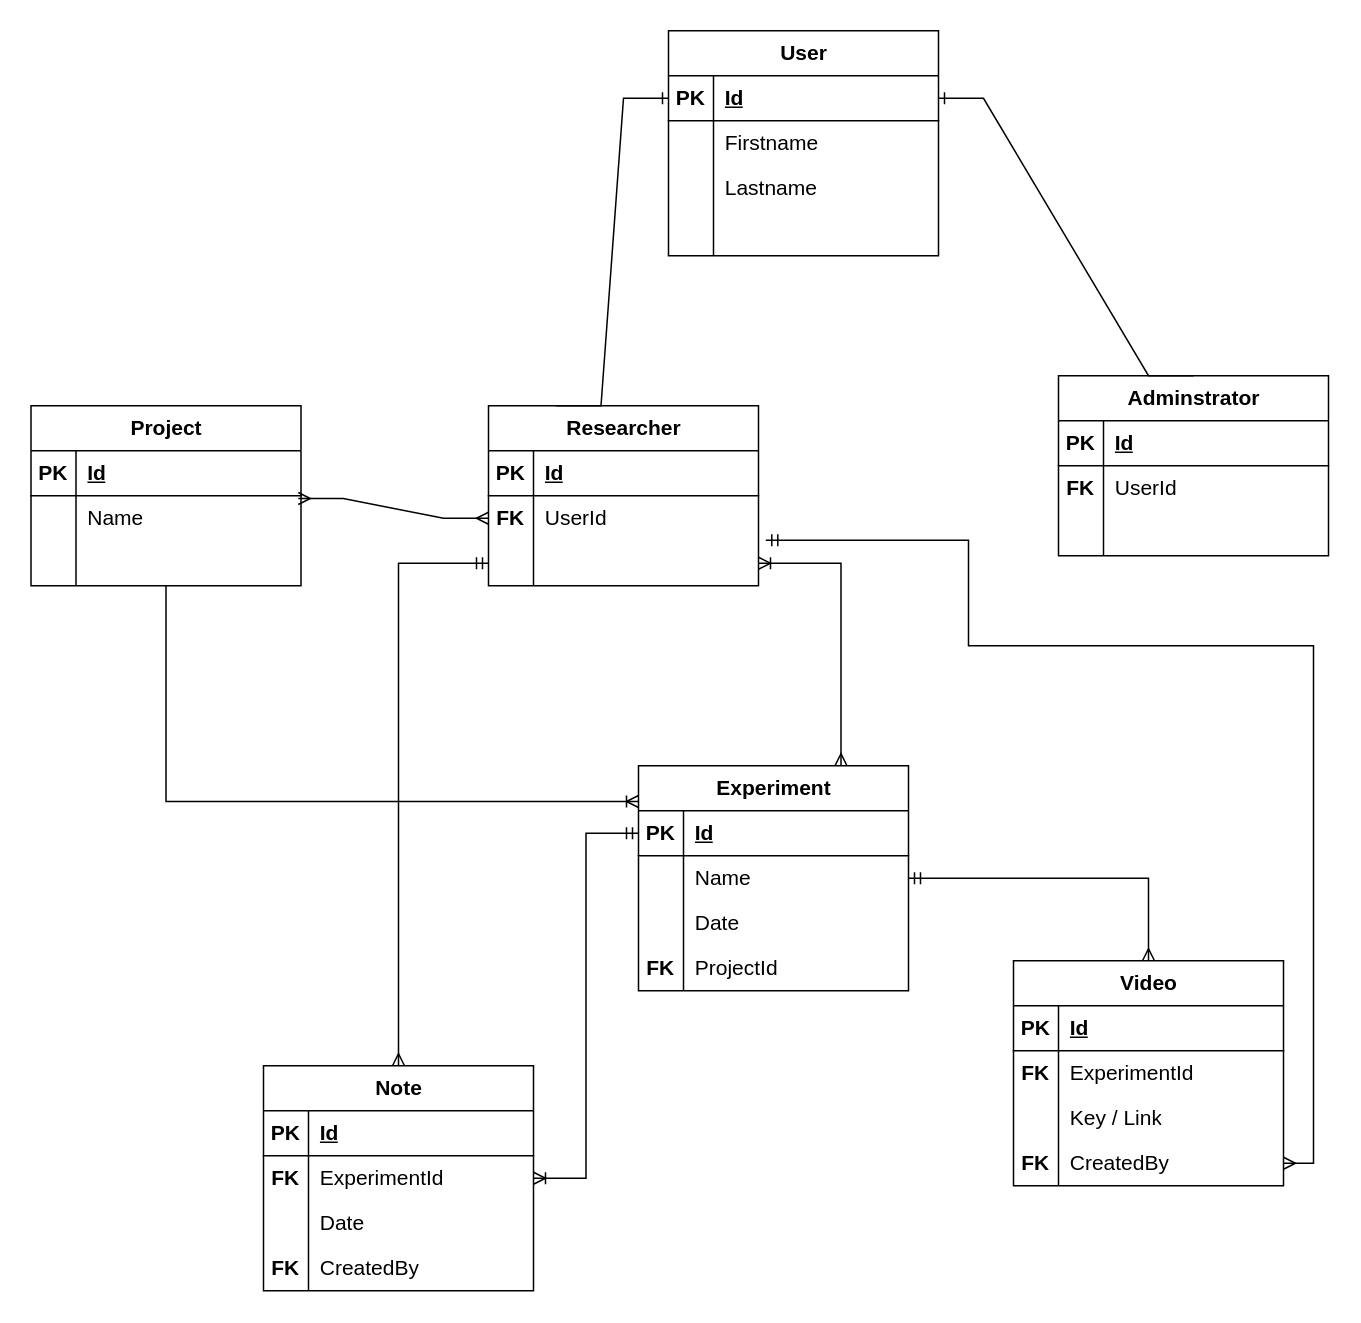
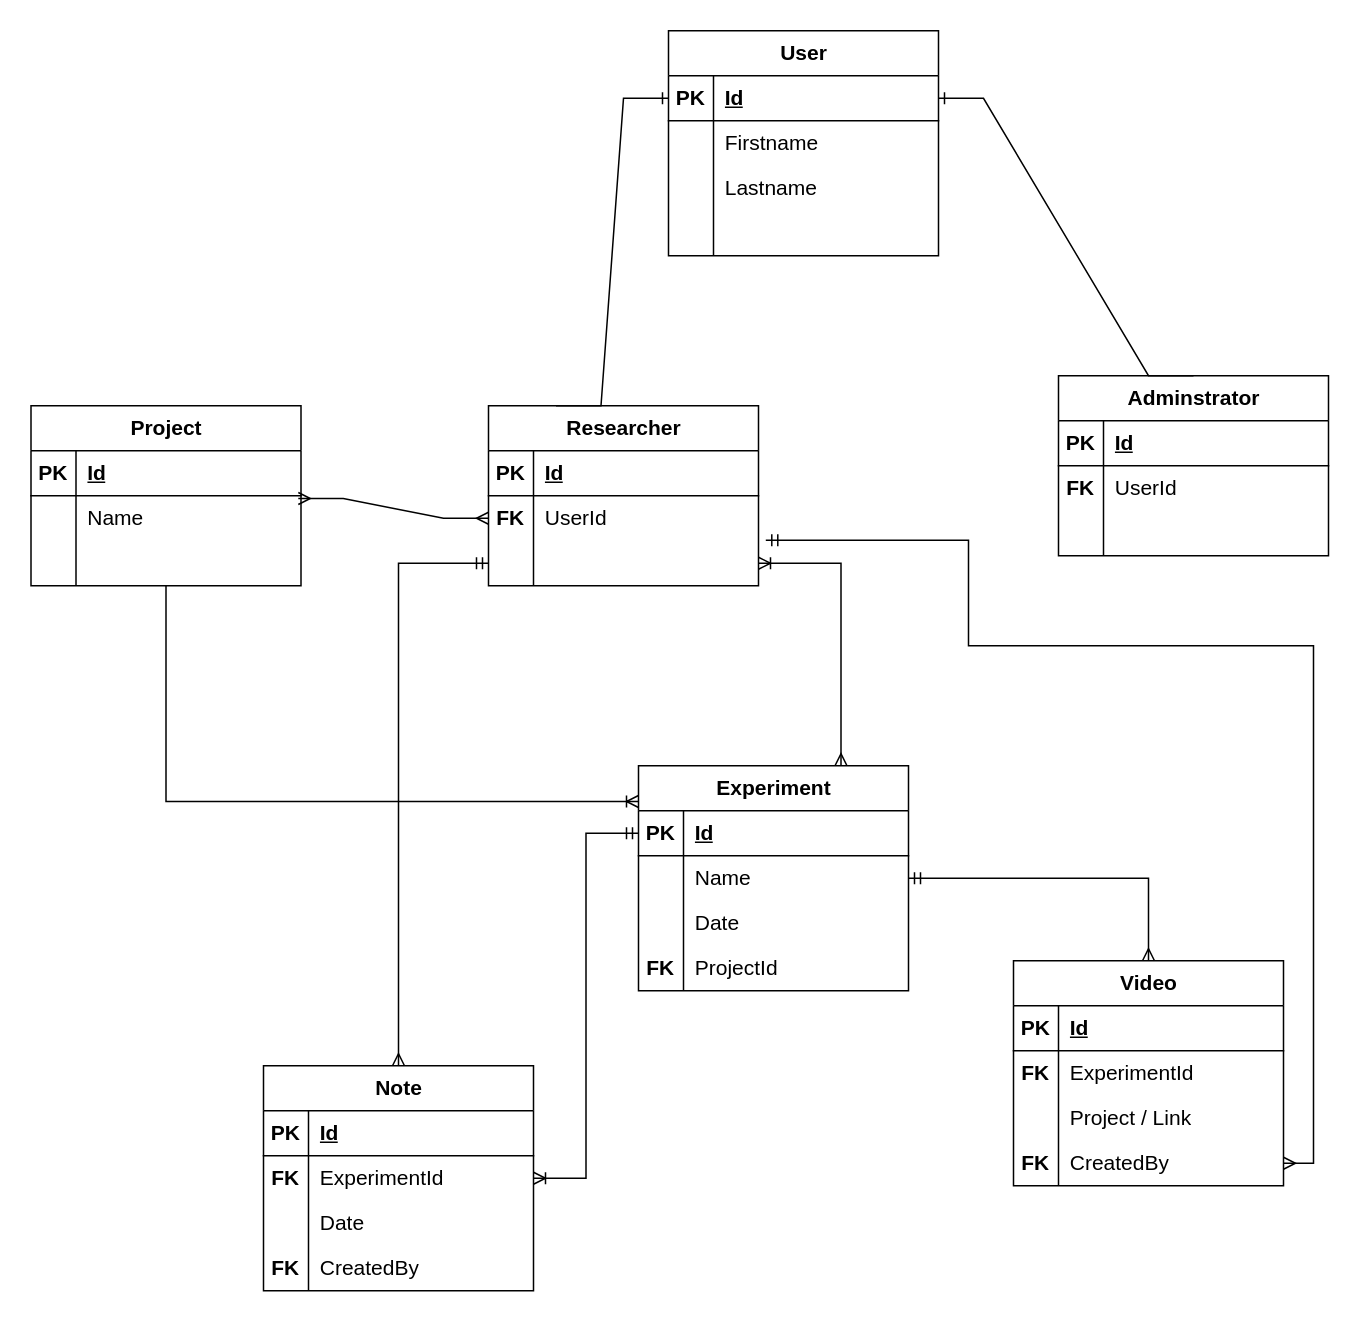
node "Key / Link": label "Key / Link" -> "Project / Link"
